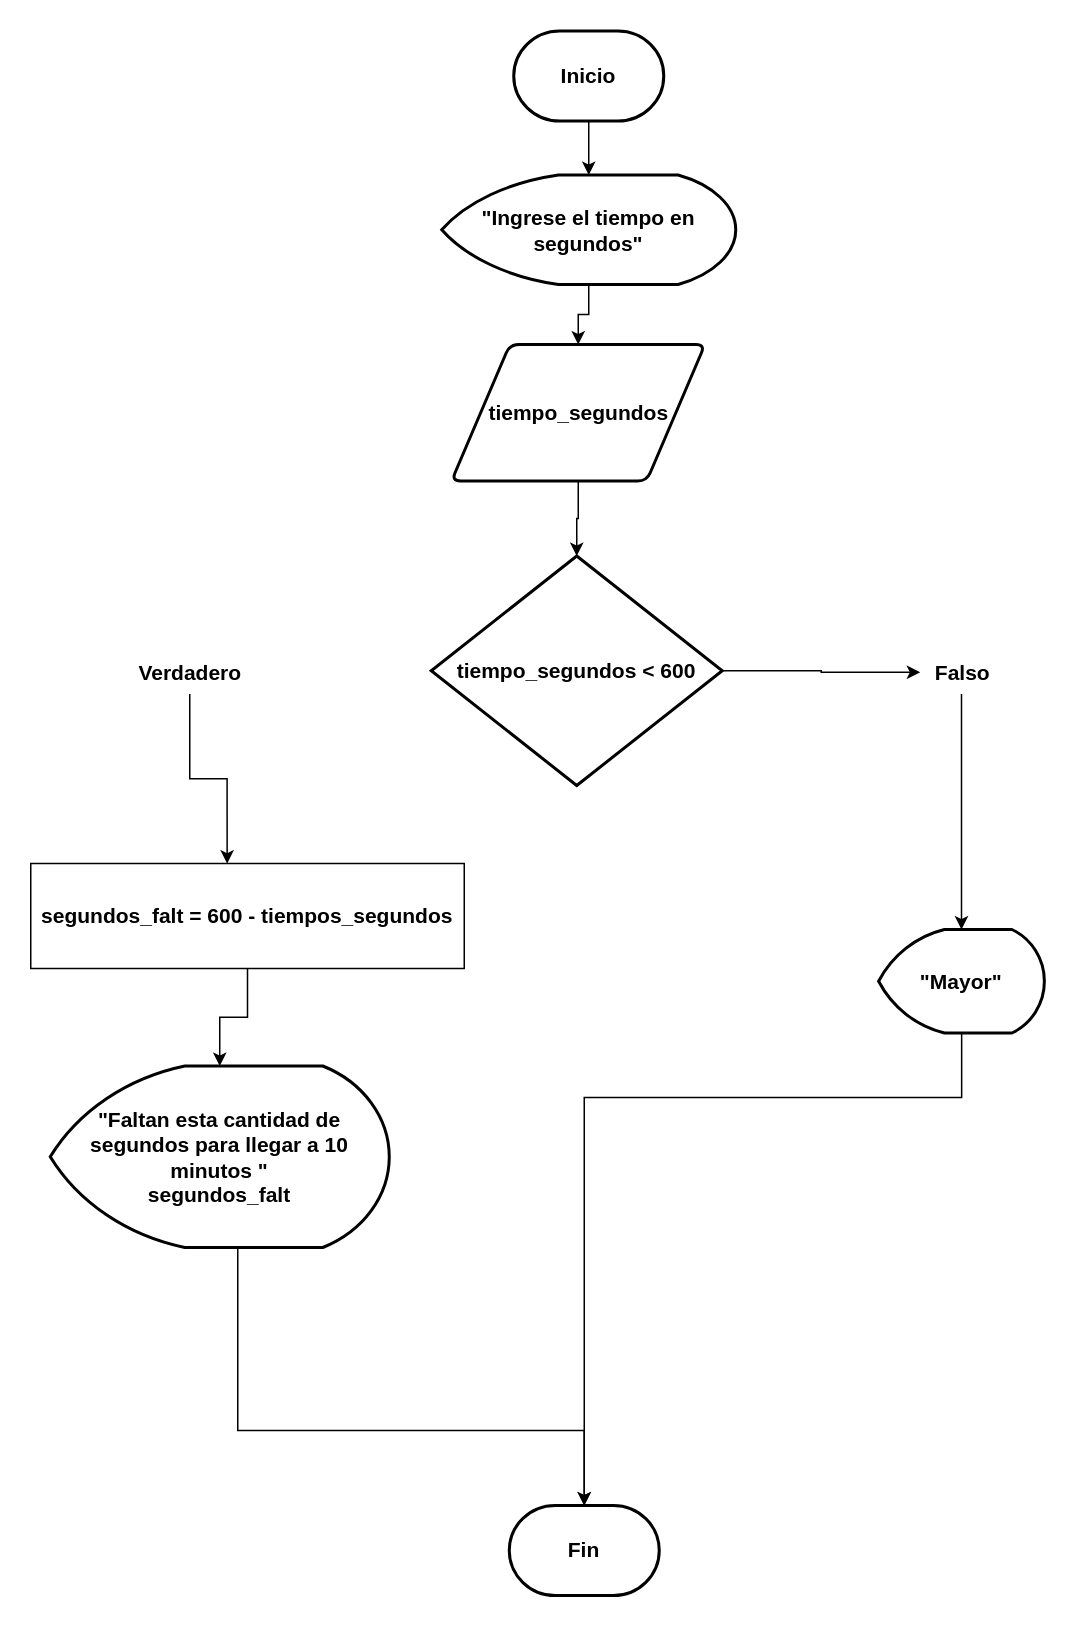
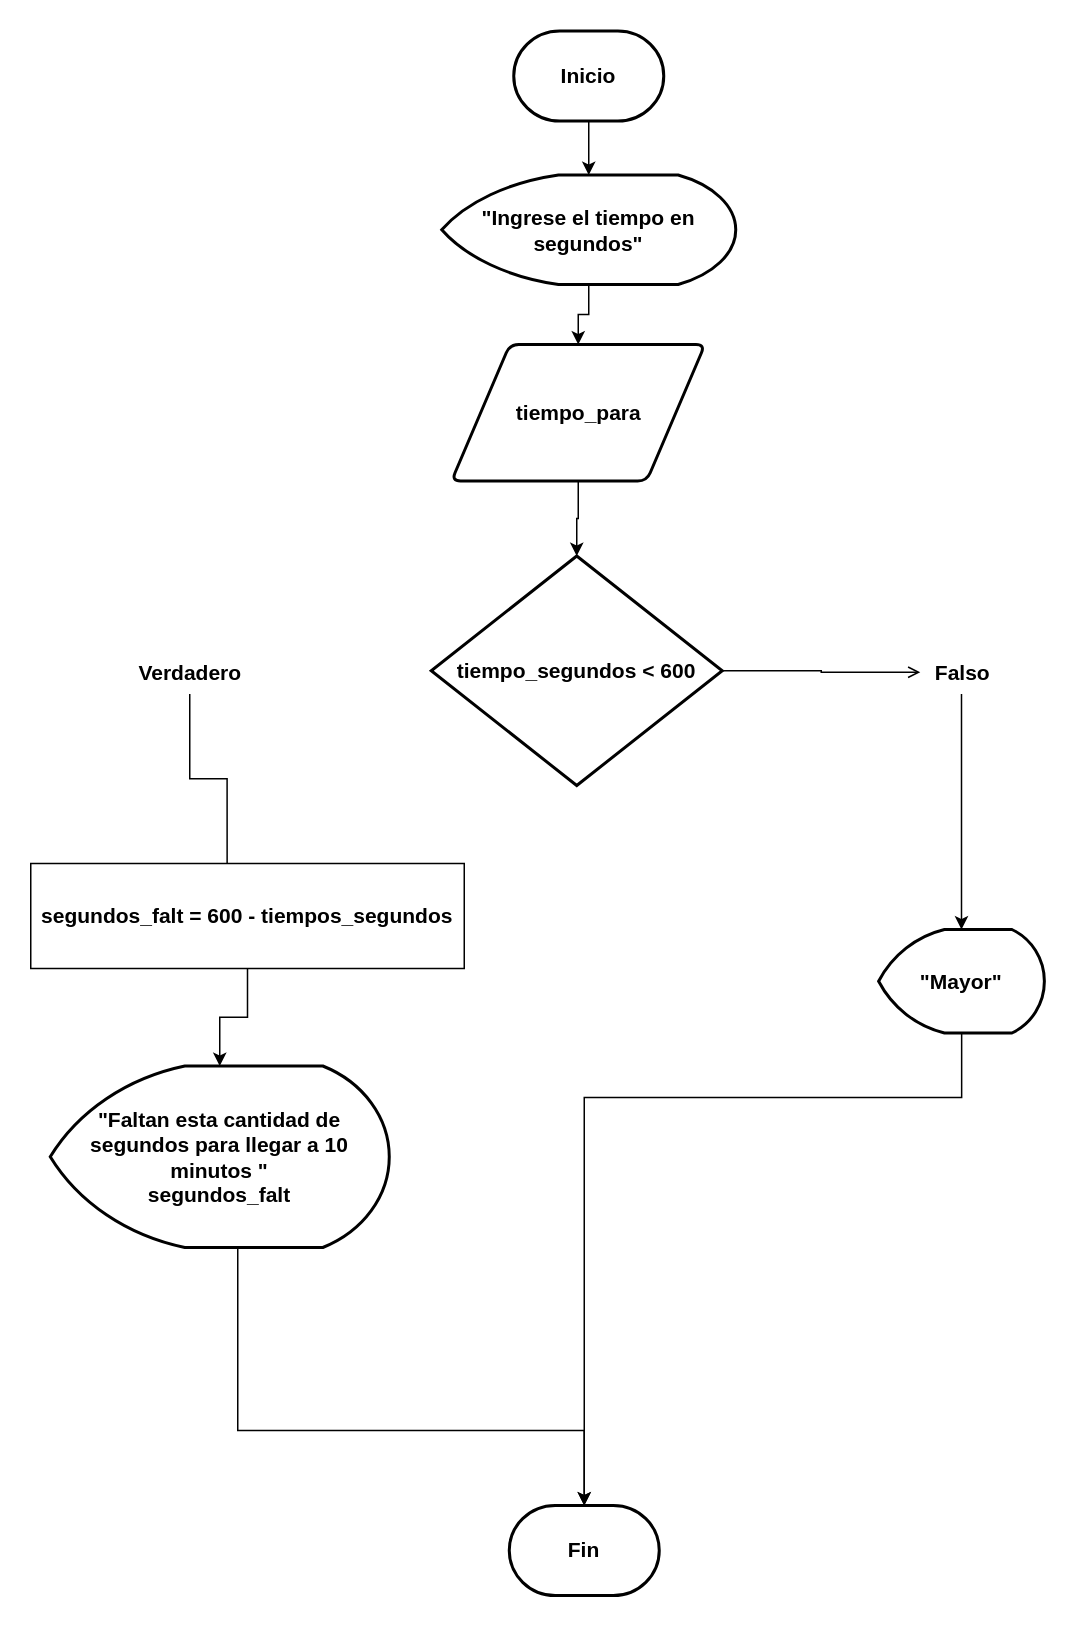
node "tiempo_segundos": label "tiempo_segundos" -> "tiempo_para"
edge "tiempo_segundos < 600" -> "Falso": arrowhead classic -> open
edge "Verdadero" -> "segundos_falt = 600 - tiempos_segundos": arrowhead classic -> none
